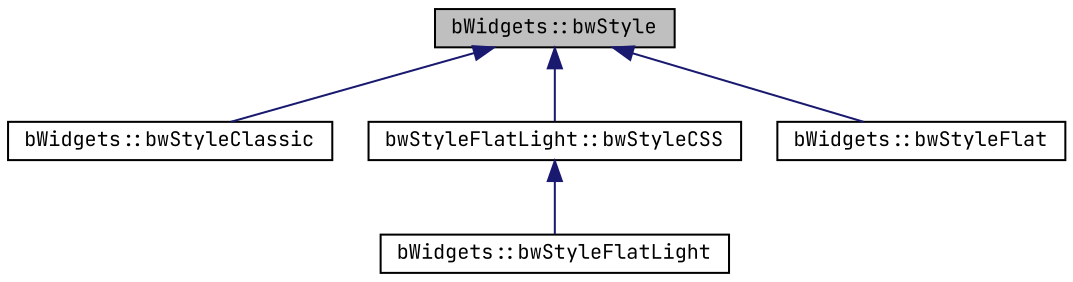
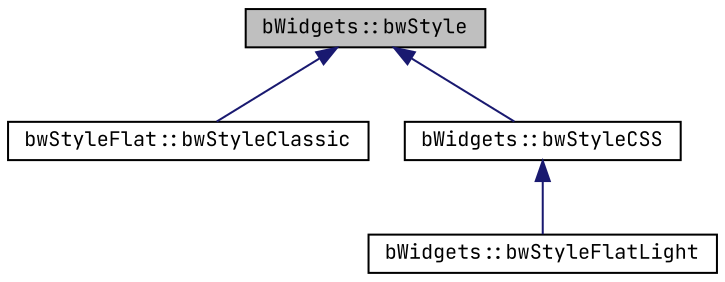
node "bWidgets::bwStyleClassic": label "bWidgets::bwStyleClassic" -> "bwStyleFlat::bwStyleClassic"
node "bwStyleFlatLight::bwStyleCSS": label "bwStyleFlatLight::bwStyleCSS" -> "bWidgets::bwStyleCSS"
node "bWidgets::bwStyleFlat": removed
